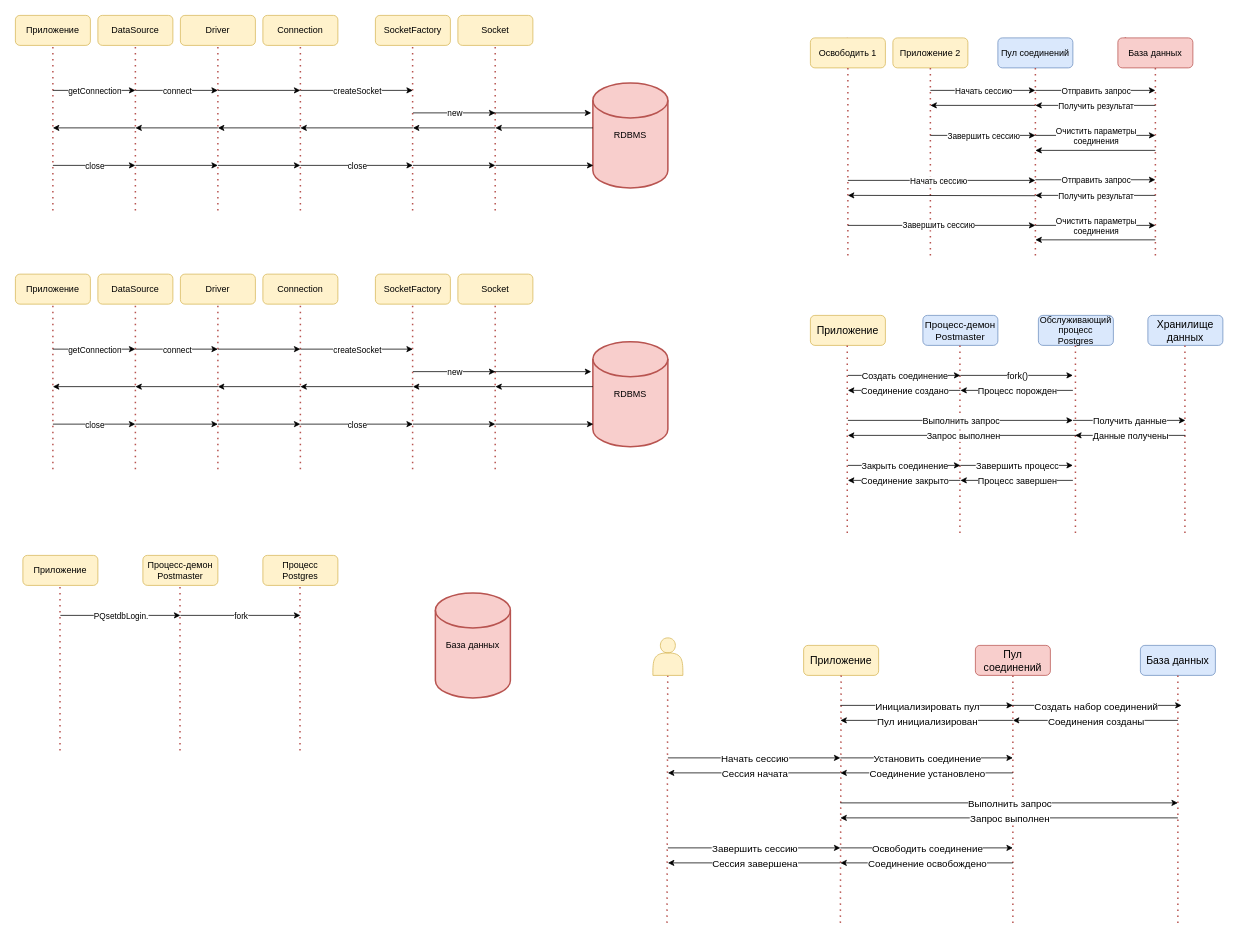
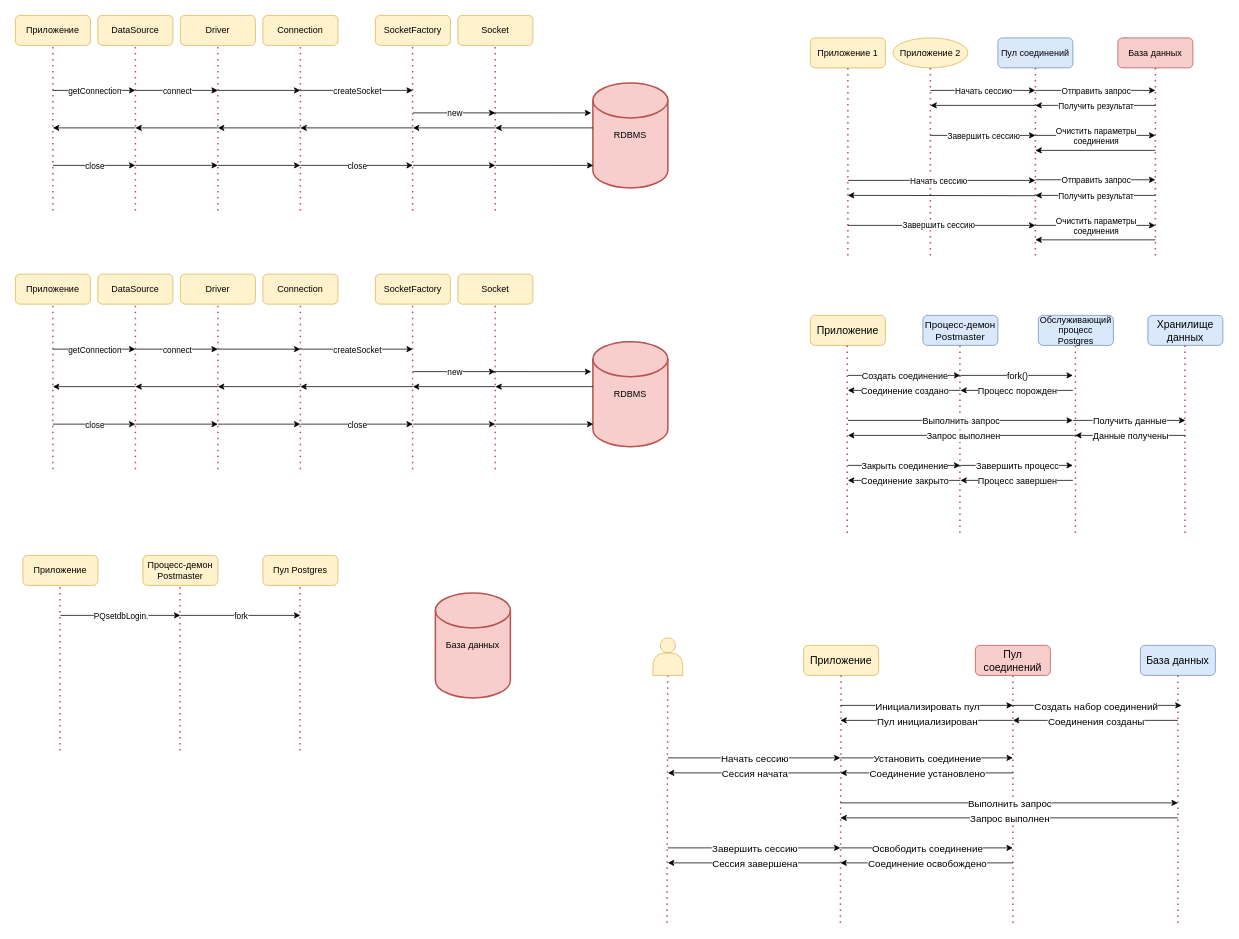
node "Освободить 1": label "Освободить 1" -> "Приложение 1"
node "Приложение 2": shape rounded rectangle -> ellipse
node "Процесс Postgres": label "Процесс Postgres" -> "Пул Postgres"
